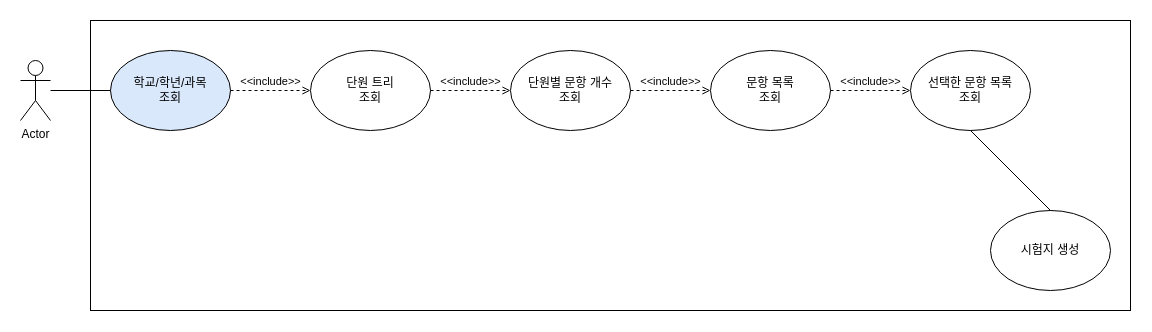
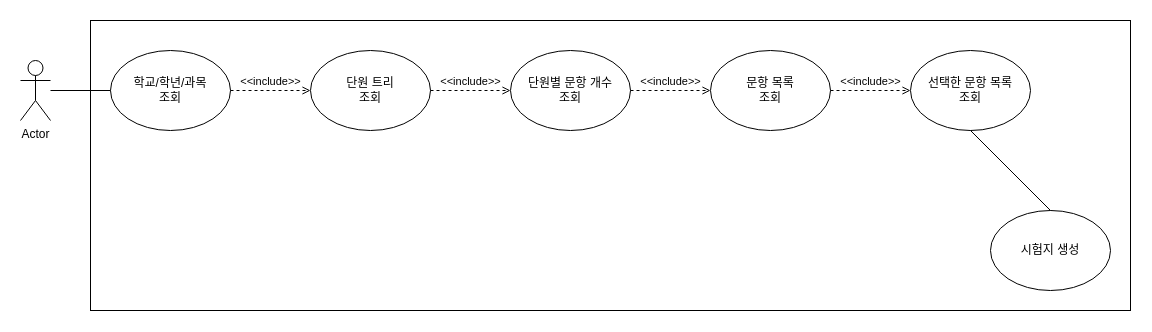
node "학교/학년/과목 조회": fillcolor #dae8fc -> #ffffff
